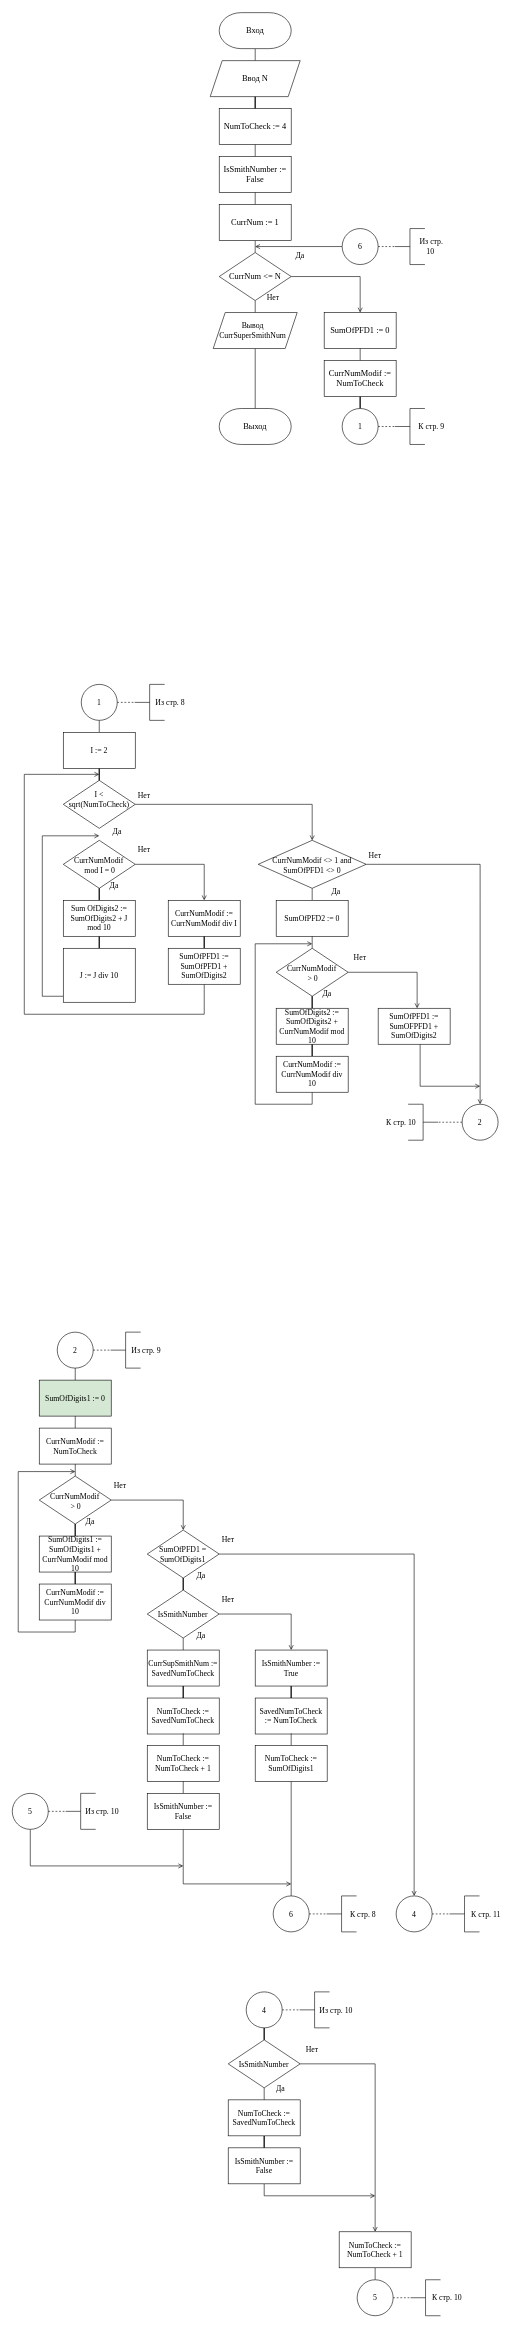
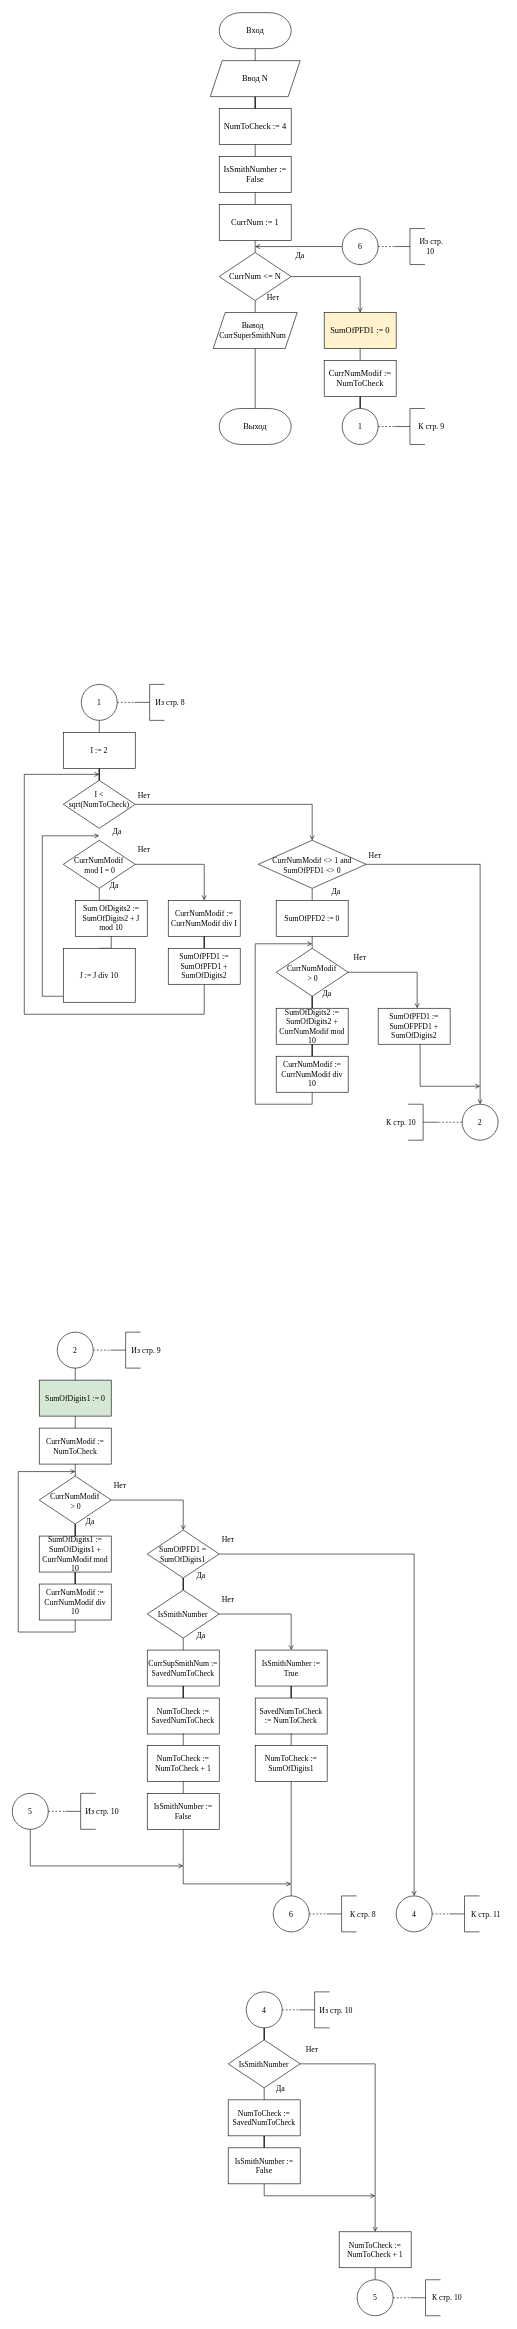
node "SumOfPFD1 := 0": fillcolor #ffffff -> #fff2cc
node "Sum OfDigits2 := SumOfDigits2 + J mod 10": moved (99, 918) -> (111, 918)
